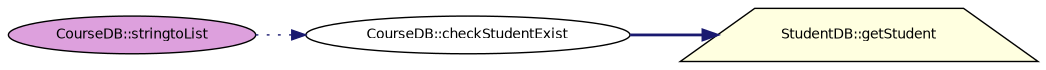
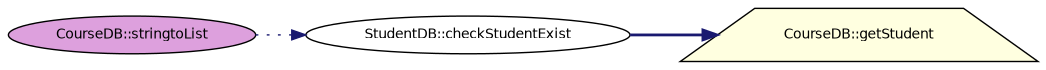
node "CourseDB::checkStudentExist": label "CourseDB::checkStudentExist" -> "StudentDB::checkStudentExist"
node "StudentDB::getStudent": label "StudentDB::getStudent" -> "CourseDB::getStudent"
